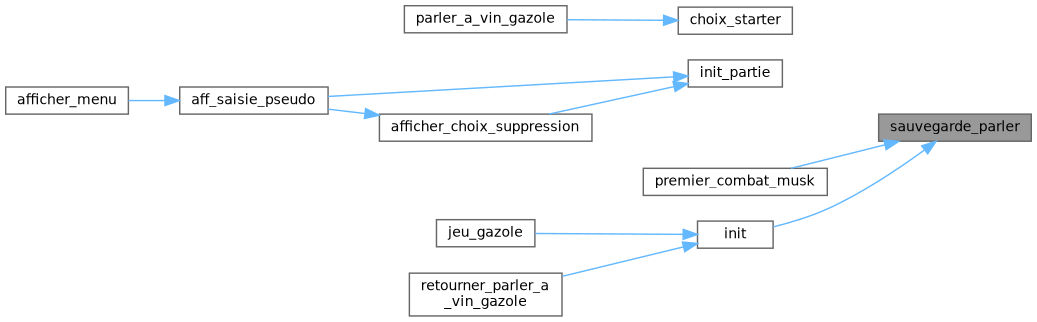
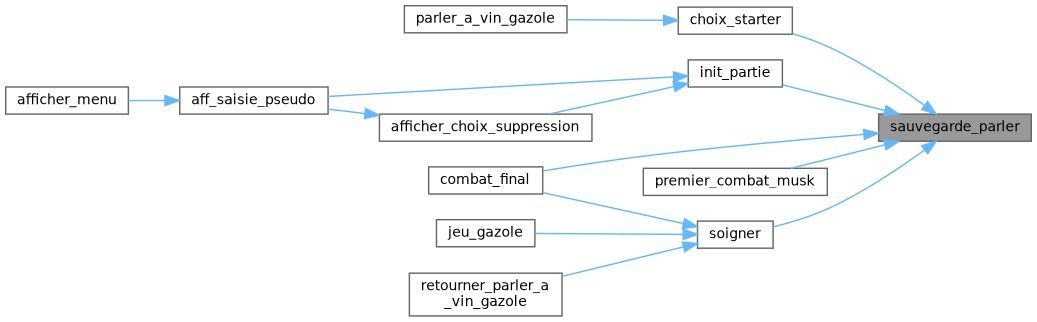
edge "choix_starter" -> "sauvegarde_parler": added
edge "init_partie" -> "sauvegarde_parler": added
node "combat_final": added
node "init": label "init" -> "soigner"
